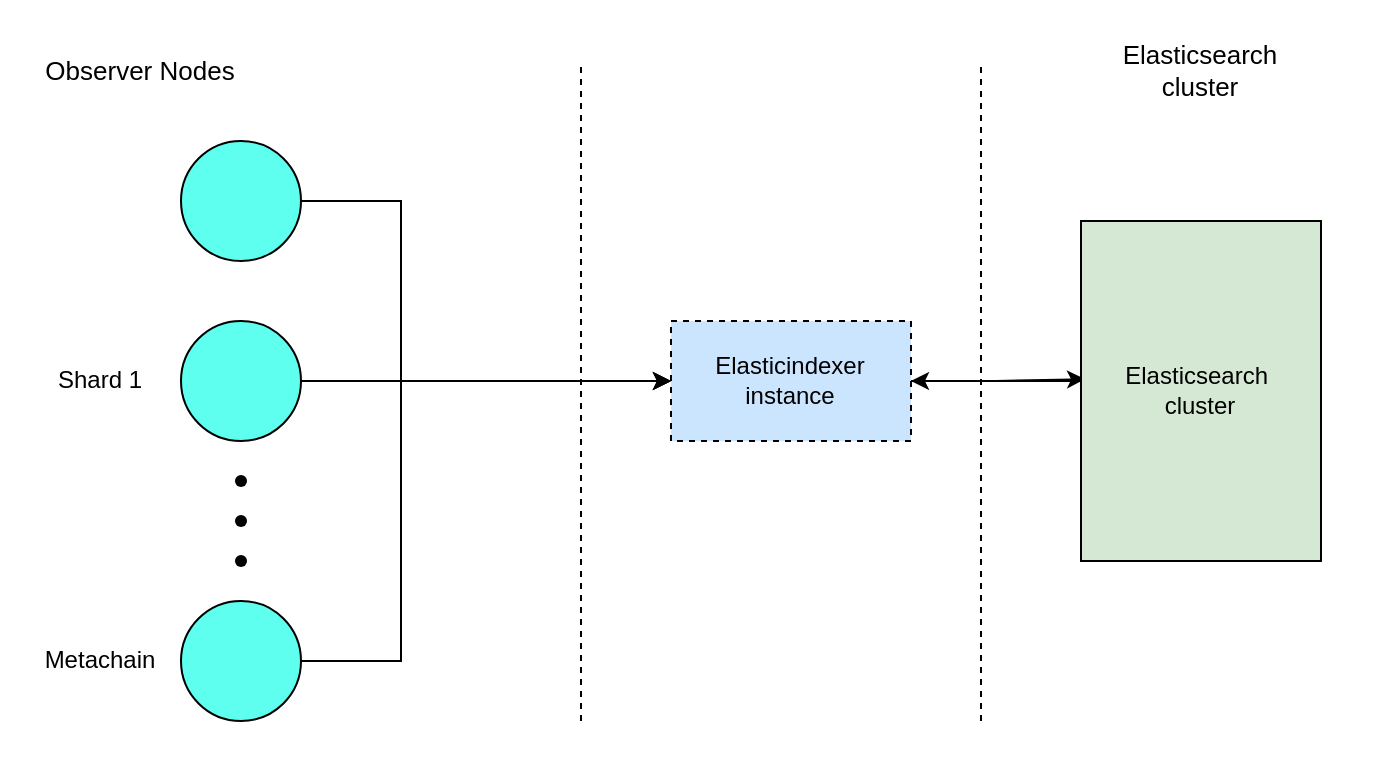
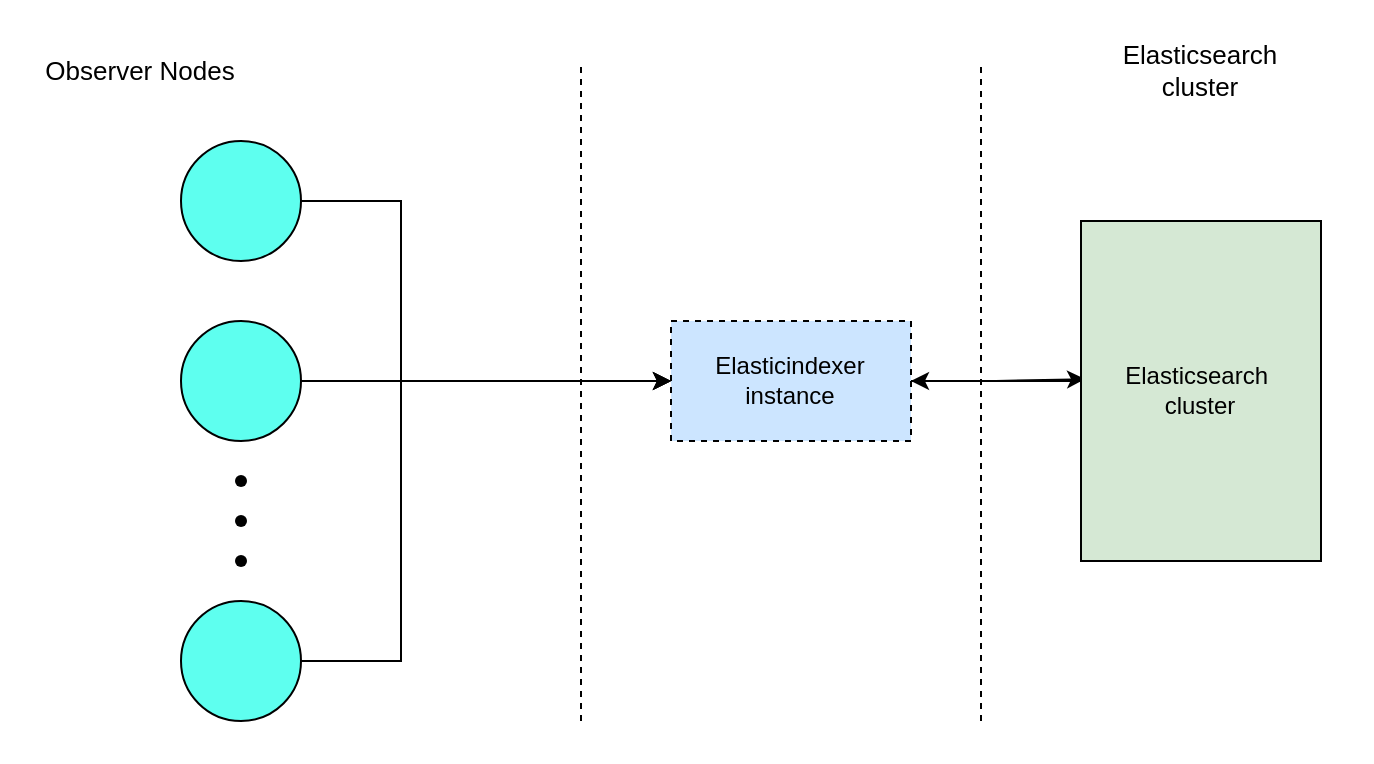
node "Shard 1": removed
node "Metachain": removed
